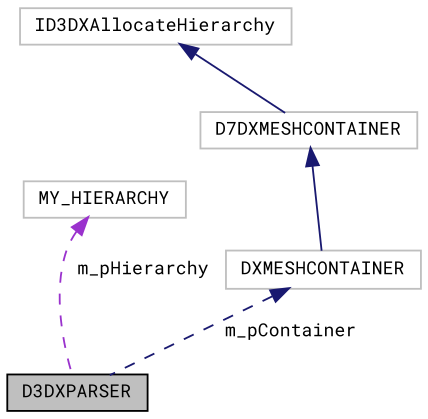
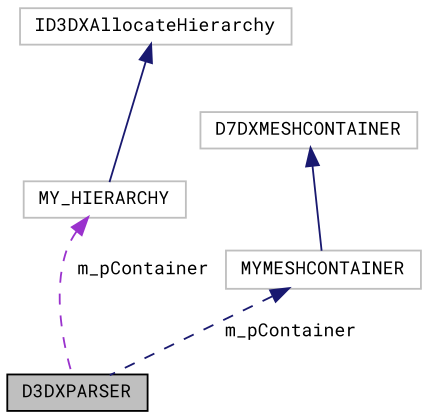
edge "D7DXMESHCONTAINER" -> "ID3DXAllocateHierarchy": now "MY_HIERARCHY" -> "ID3DXAllocateHierarchy"
edge "D3DXPARSER" -> "MY_HIERARCHY": label " m_pHierarchy" -> " m_pContainer"
node "DXMESHCONTAINER": label "DXMESHCONTAINER" -> "MYMESHCONTAINER"
